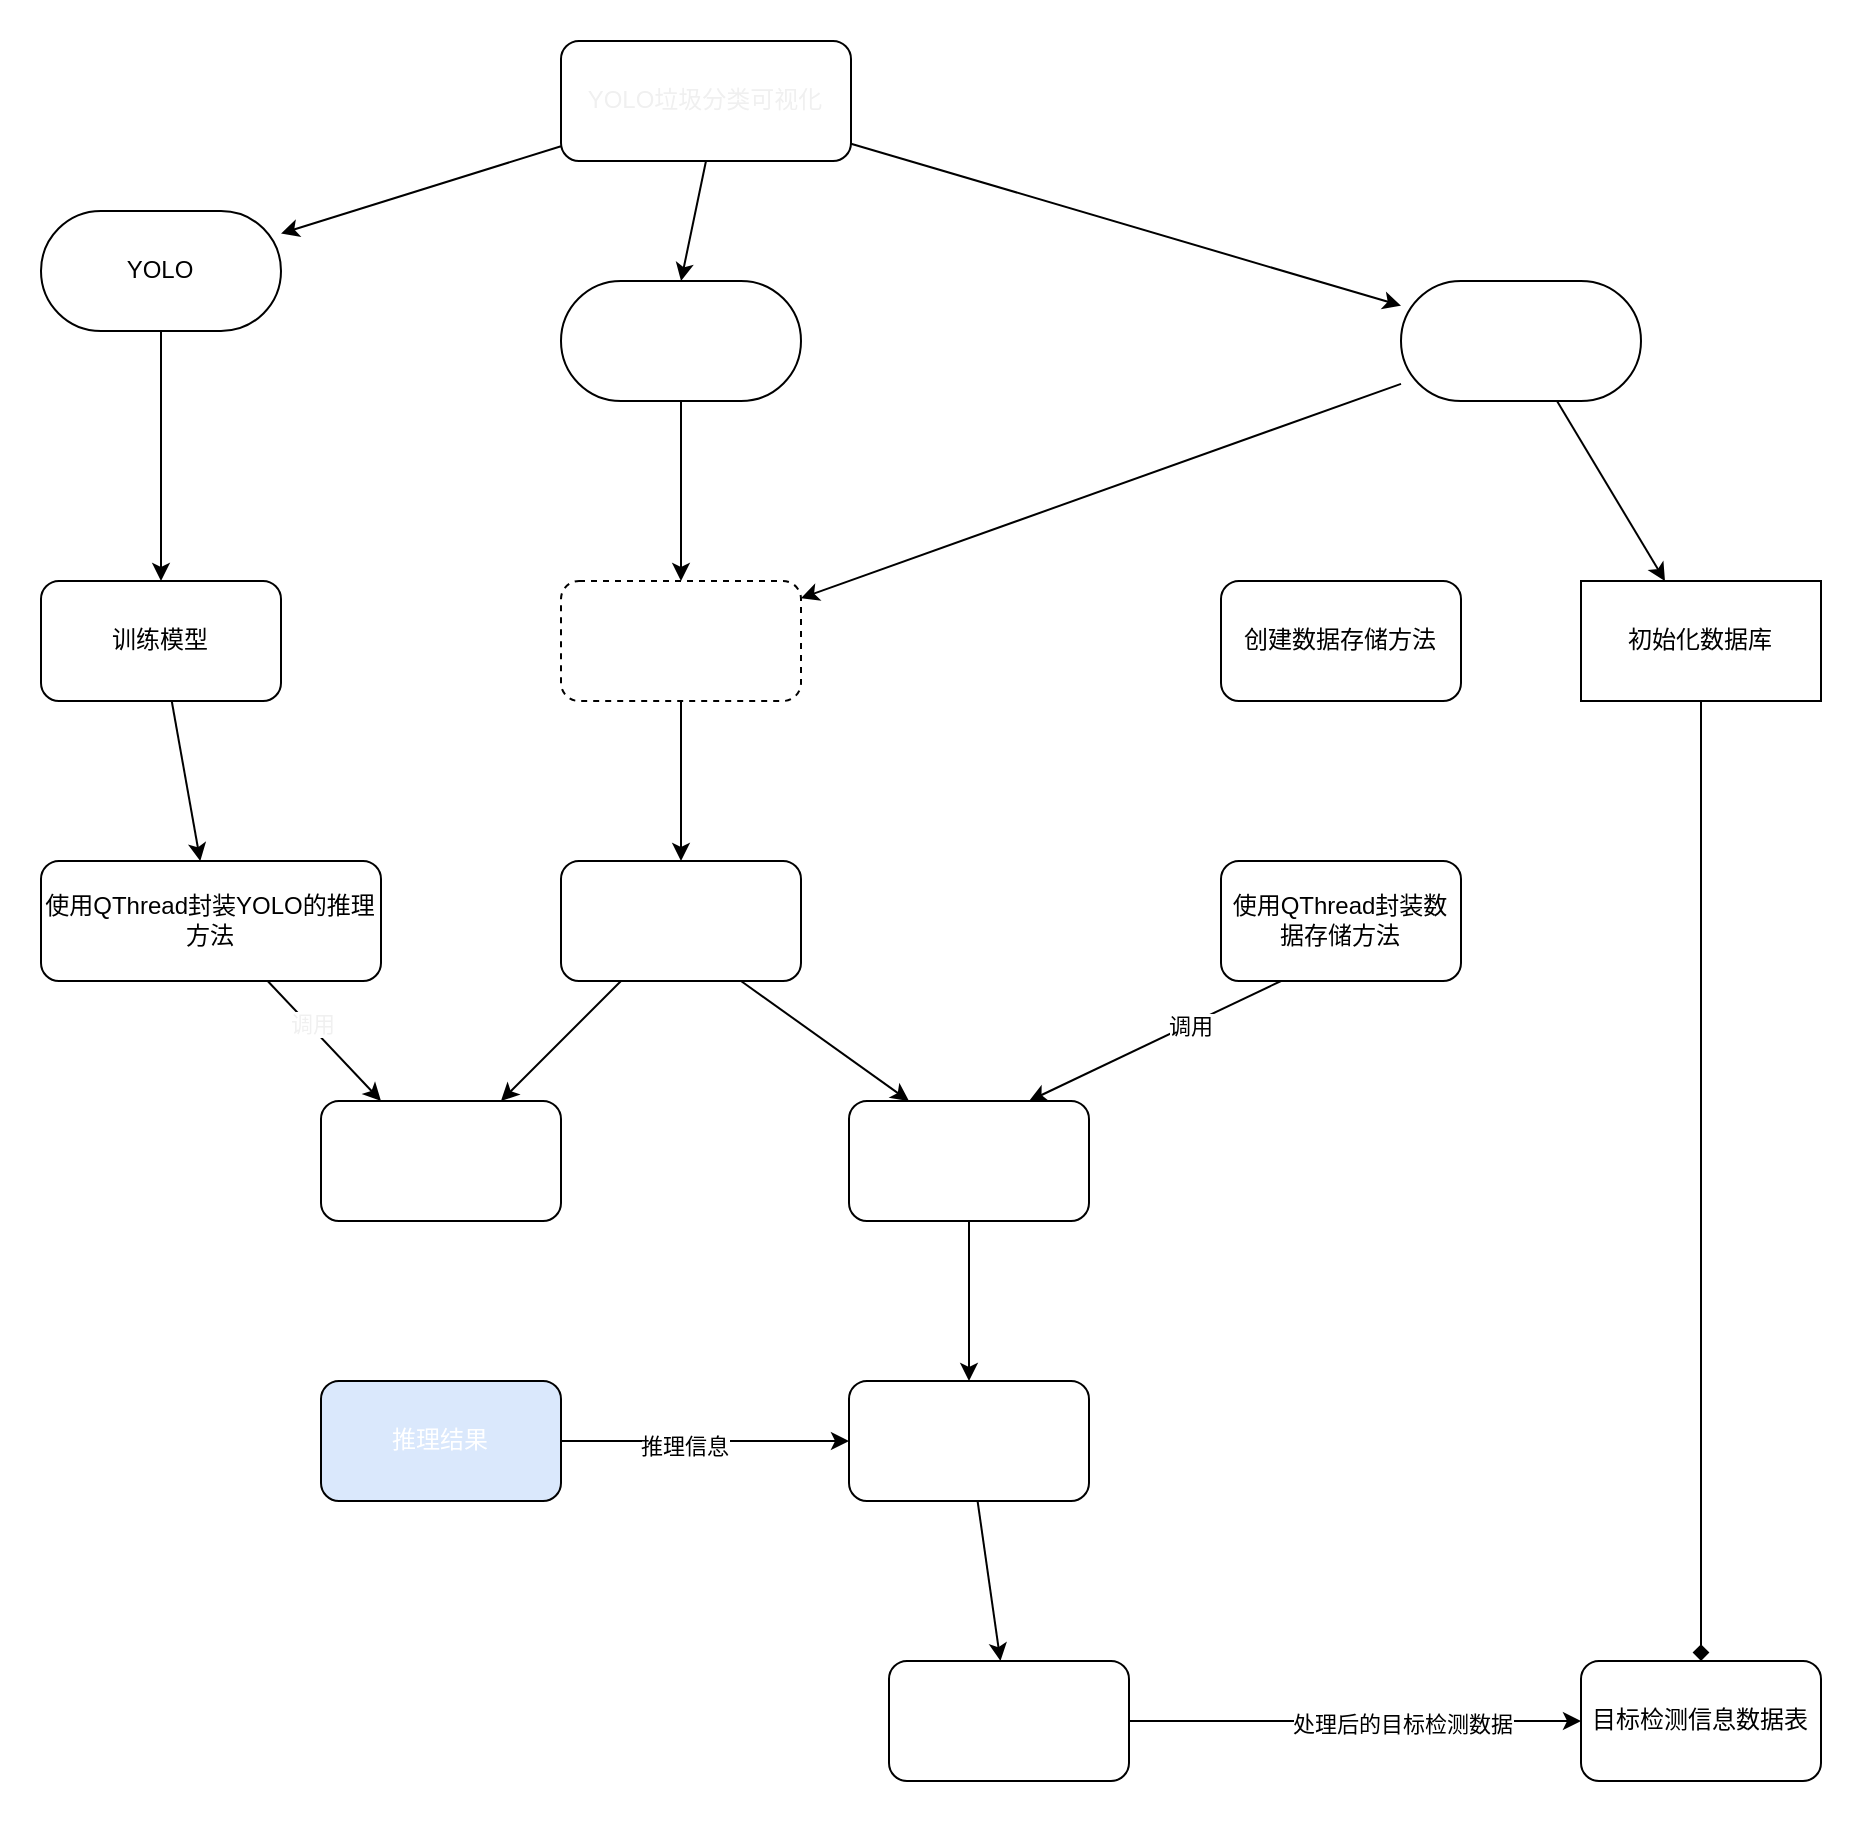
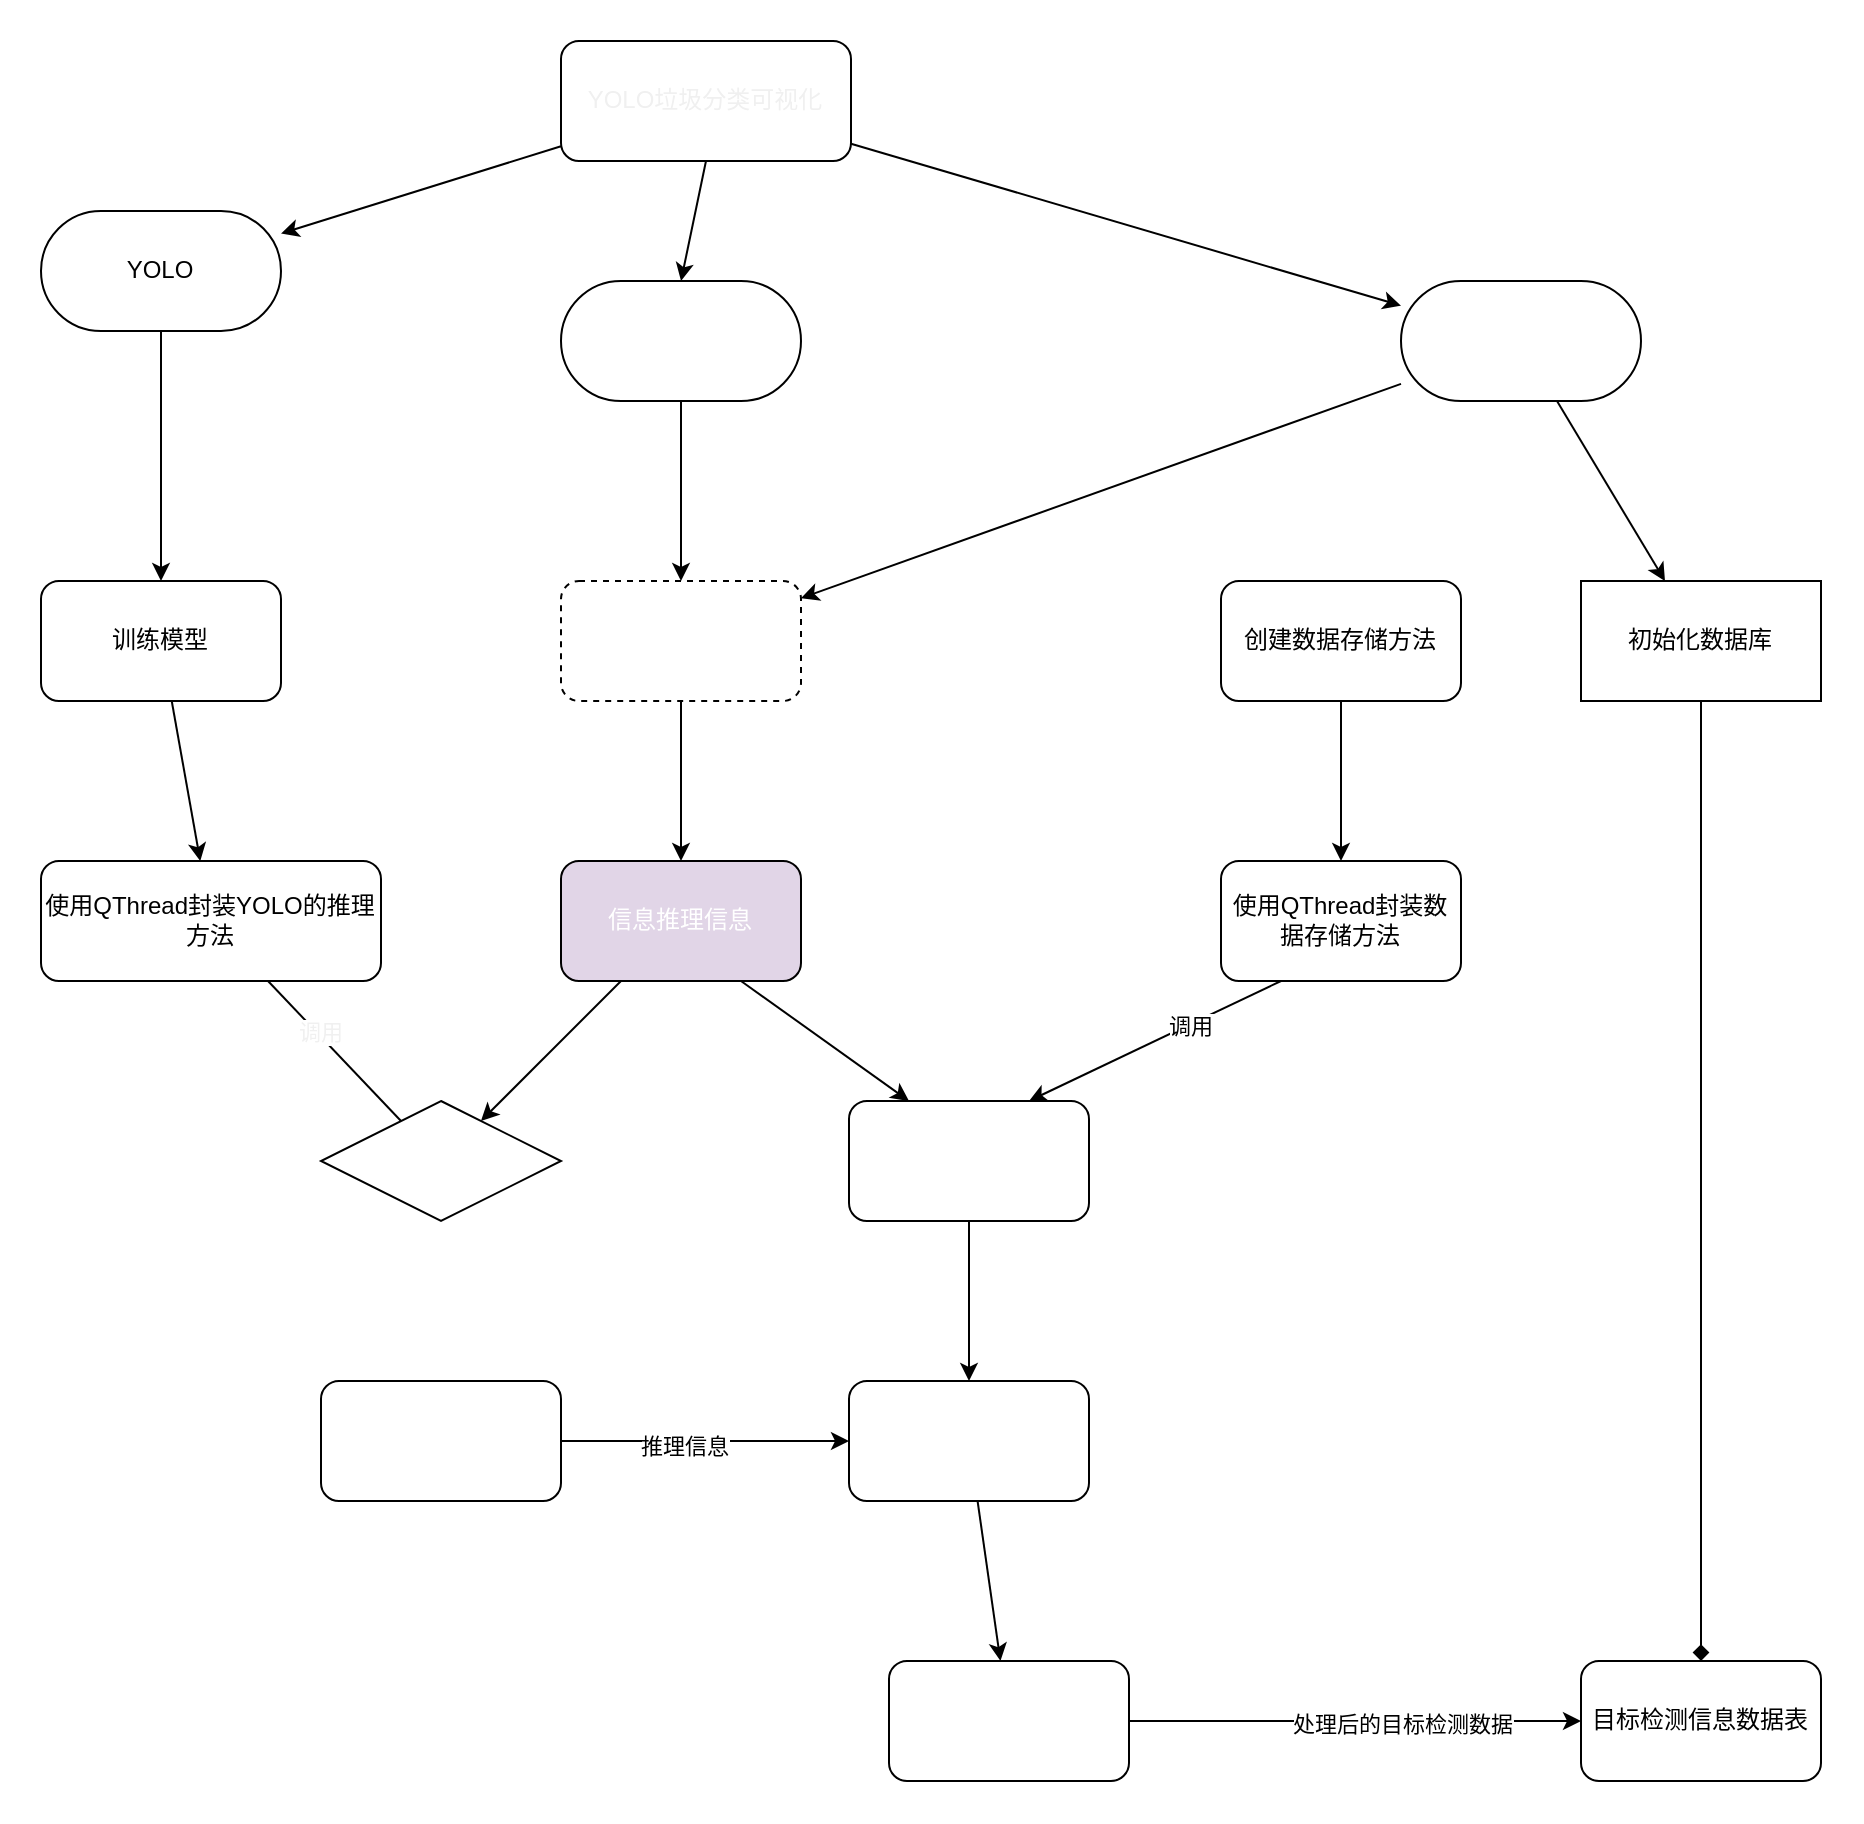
edge "创建数据存储方法" -> "使用QThread封装数据存储方法": added
node "信息推理信息": fillcolor #ffffff -> #e1d5e7
edge "使用QThread封装YOLO的推理方法" -> "启用推理子线程": arrowhead classic -> none
node "启用推理子线程": shape rounded rectangle -> diamond
node "推理结果": fillcolor #dae8fc -> #ffffff
